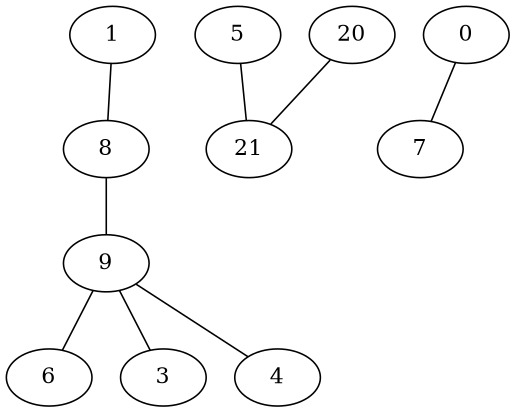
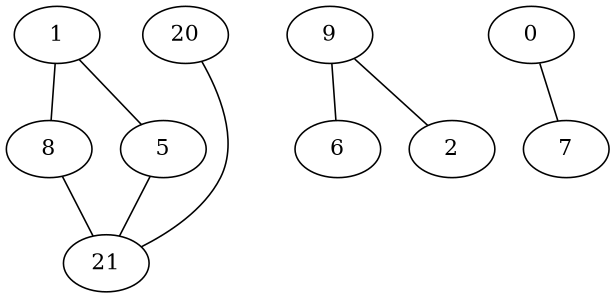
edge "1" -- "5": added
edge "8" -- "9": now "8" -- "21"
node "3": removed
node "4": label "4" -> "2"
